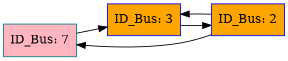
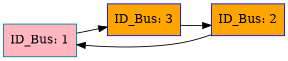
edge "ID_Bus: 2" -> "ID_Bus: 3": removed
node "ID_Bus: 7": label "ID_Bus: 7" -> "ID_Bus: 1"
